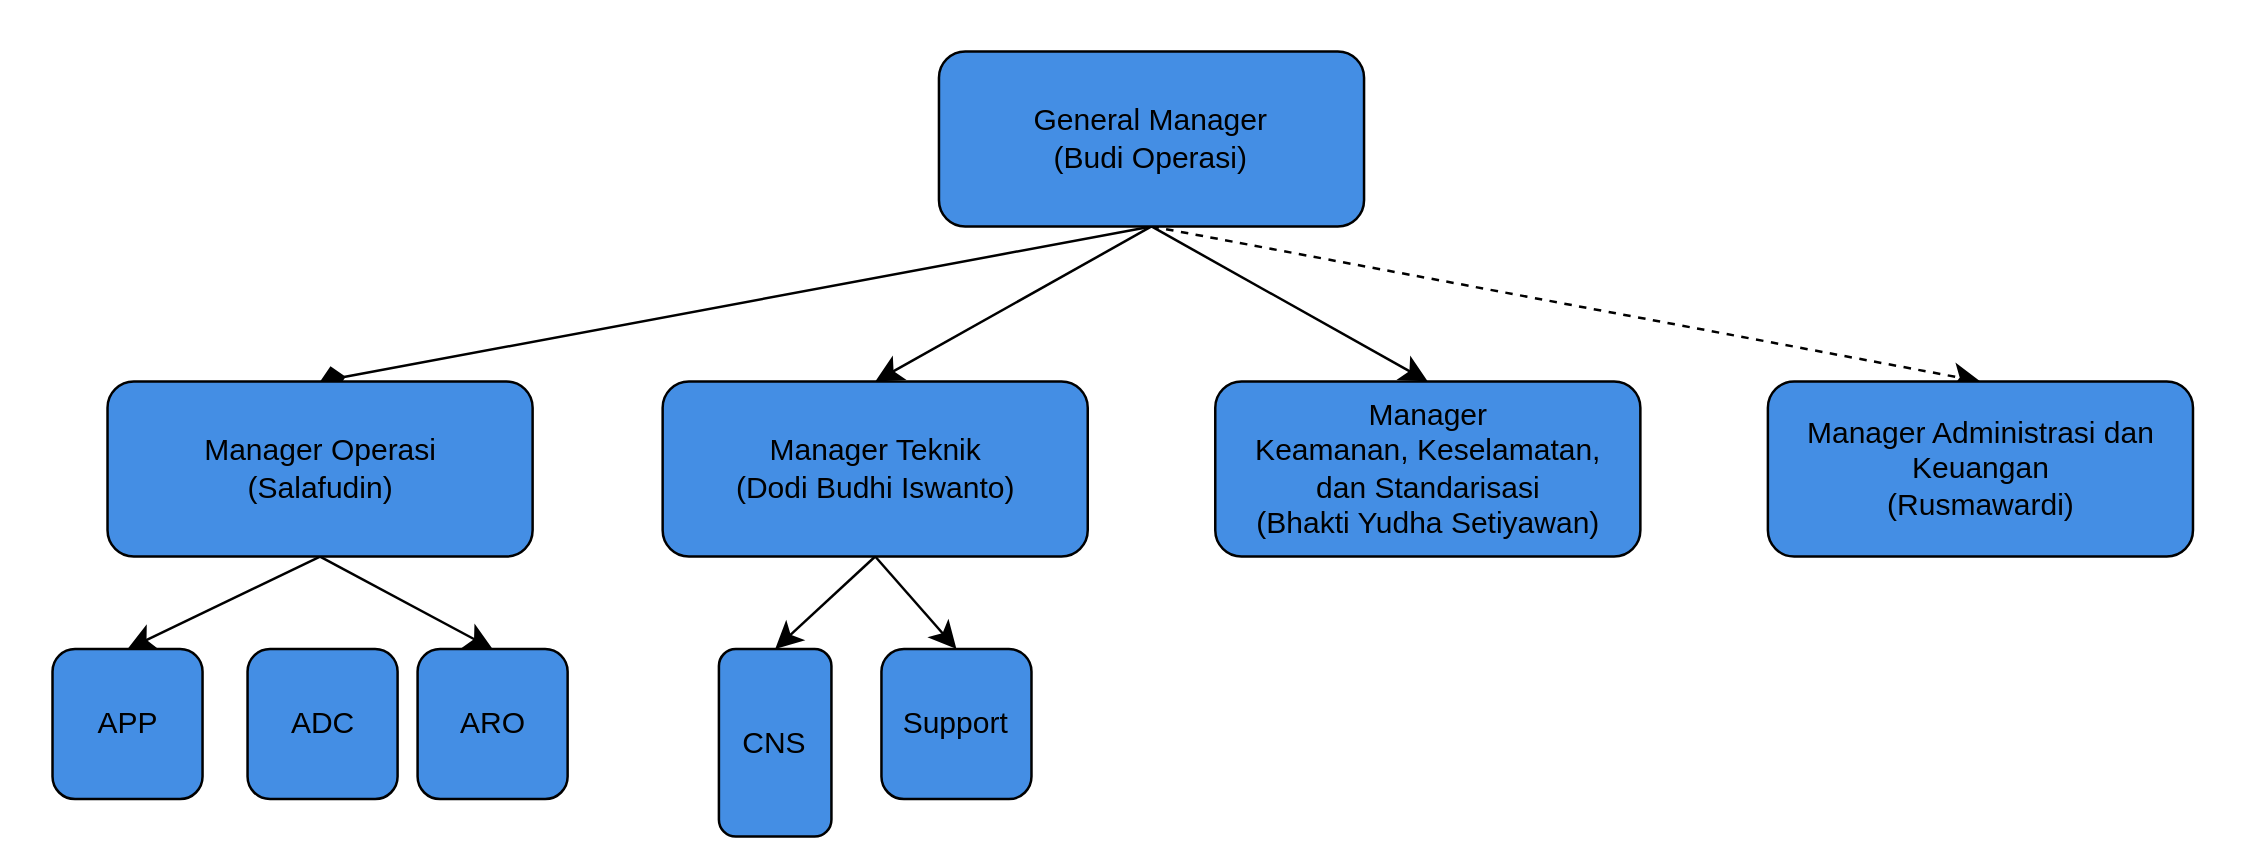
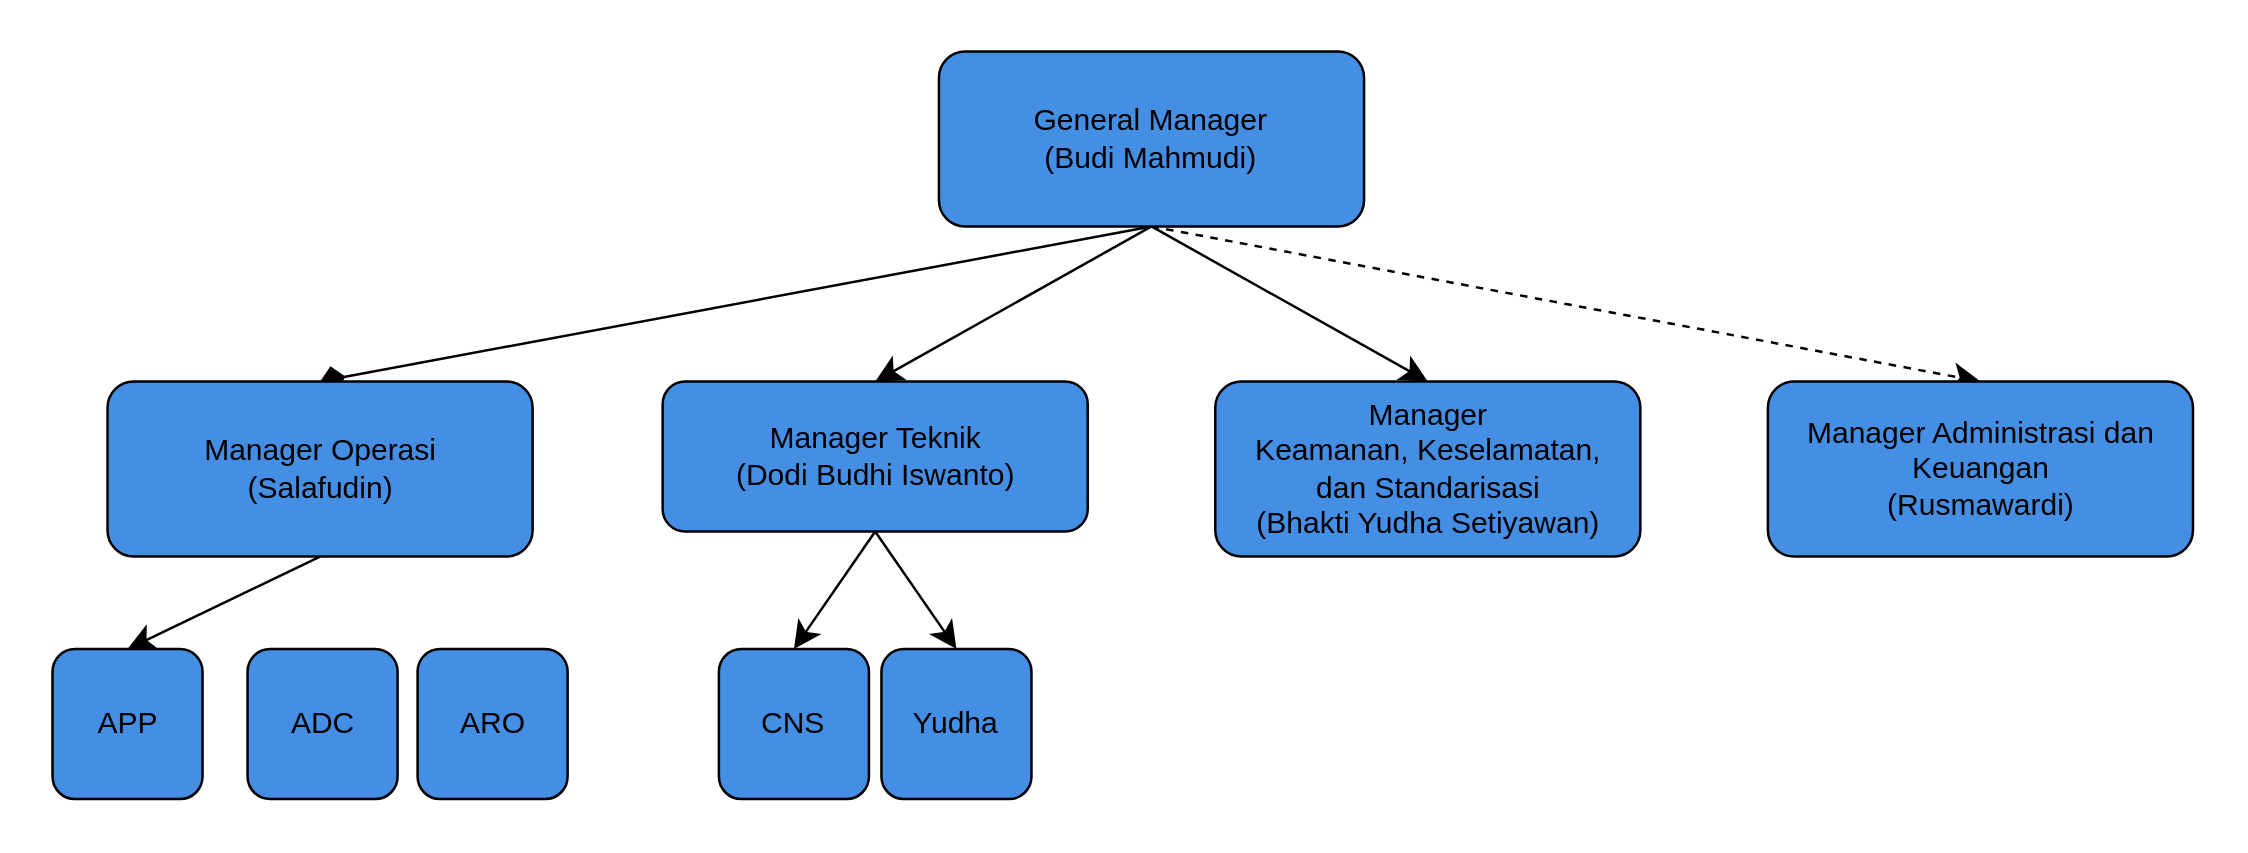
node "General Manager (Budi Operasi)": label "General Manager (Budi Operasi)" -> "General Manager (Budi Mahmudi)"
node "Manager Teknik (Dodi Budhi Iswanto)": size 425x175 -> 425x150
edge "Manager Operasi (Salafudin)" -> "ARO": removed
node "Support": label "Support" -> "Yudha"
node "CNS": size 113x188 -> 150x150
